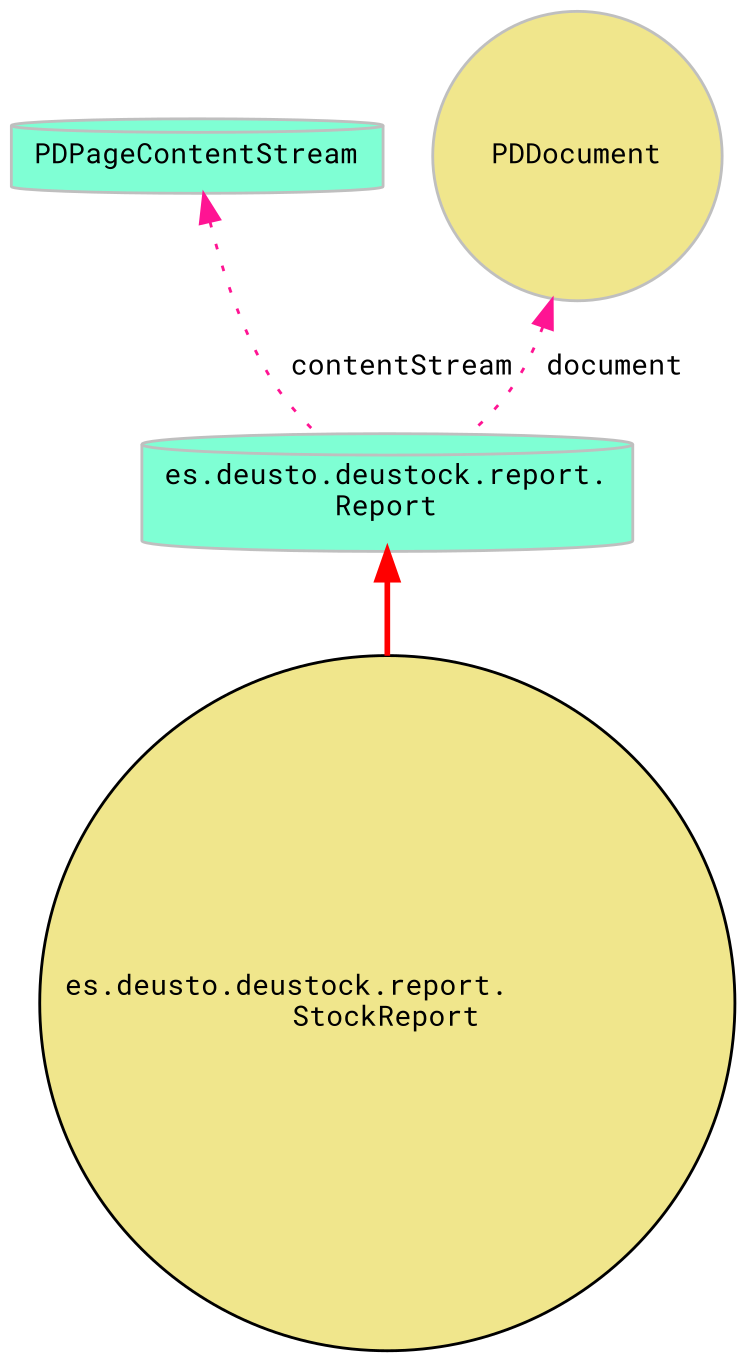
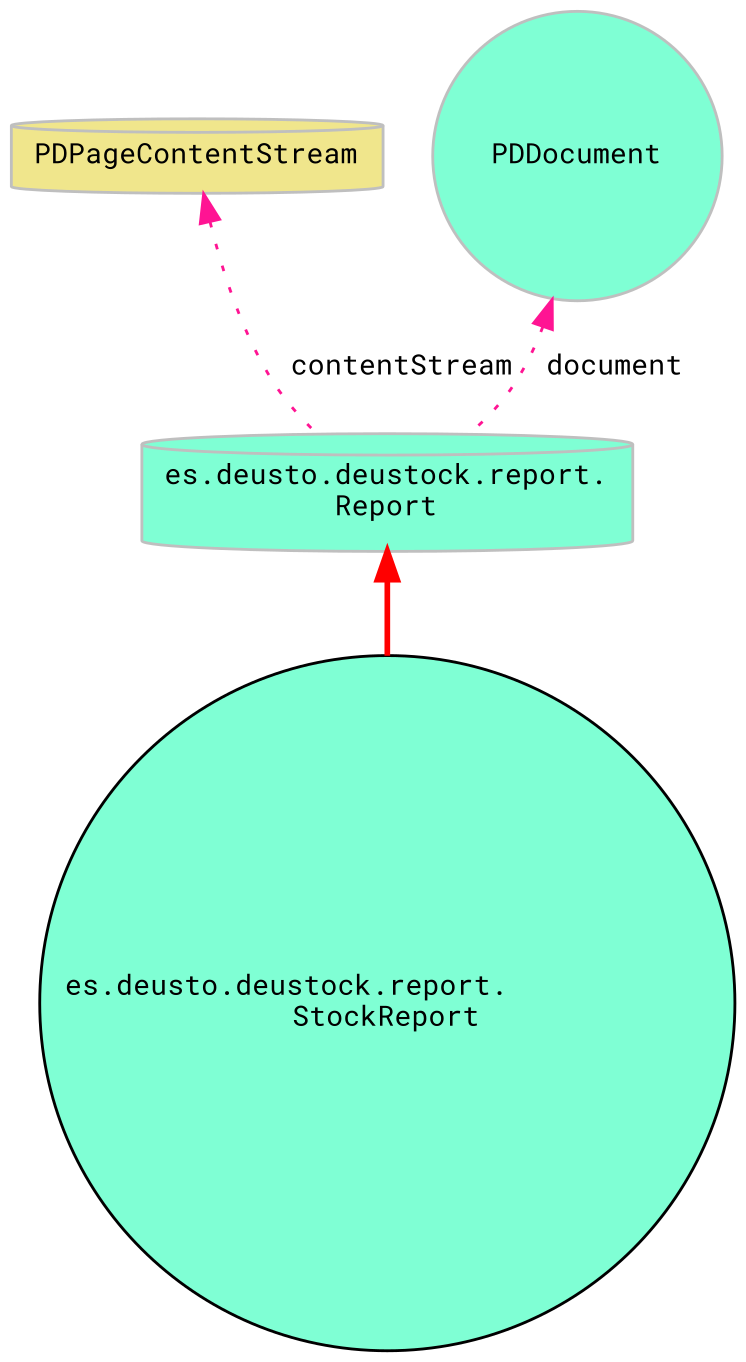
node "PDPageContentStream": fillcolor aquamarine -> khaki
node "PDDocument": fillcolor khaki -> aquamarine
node "es.deusto.deustock.report. StockReport": fillcolor khaki -> aquamarine
